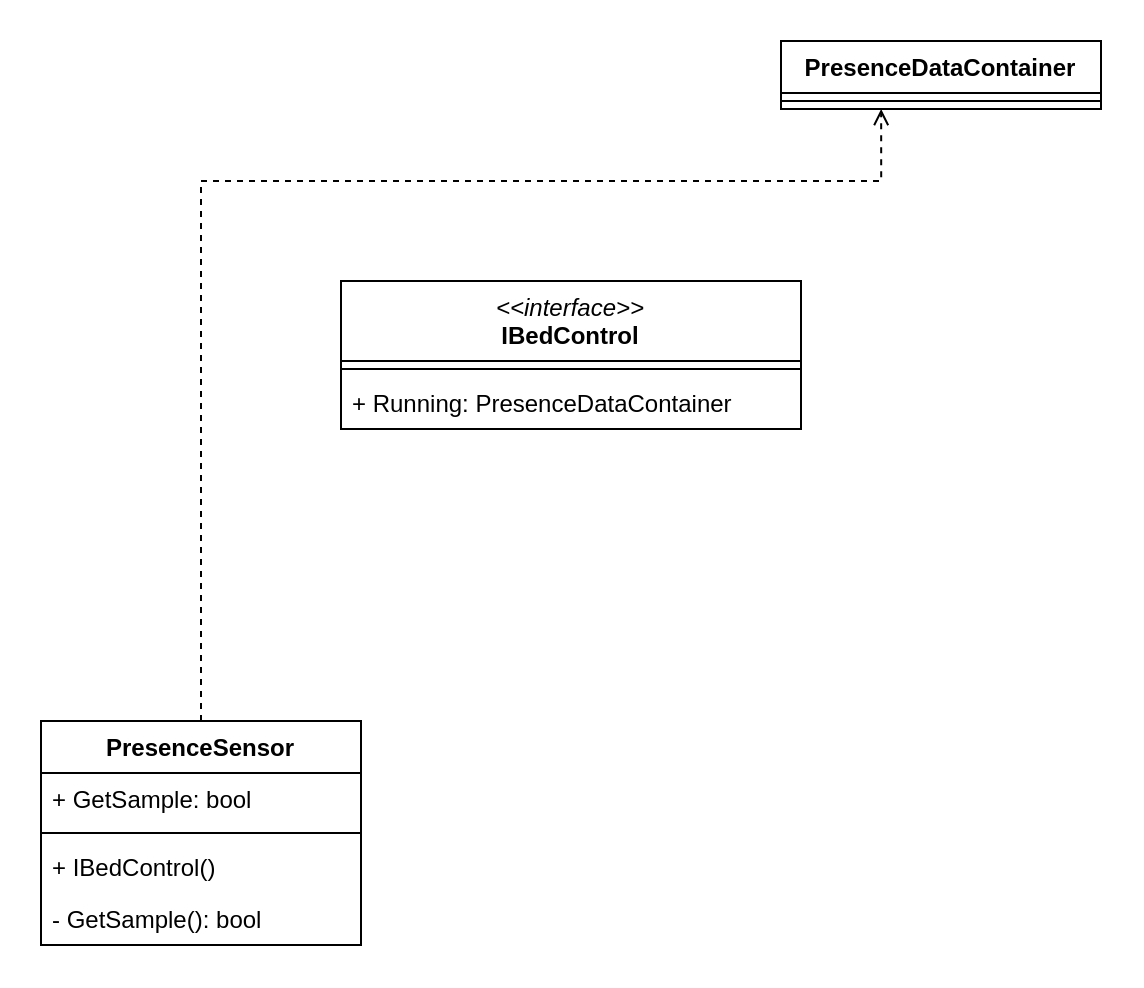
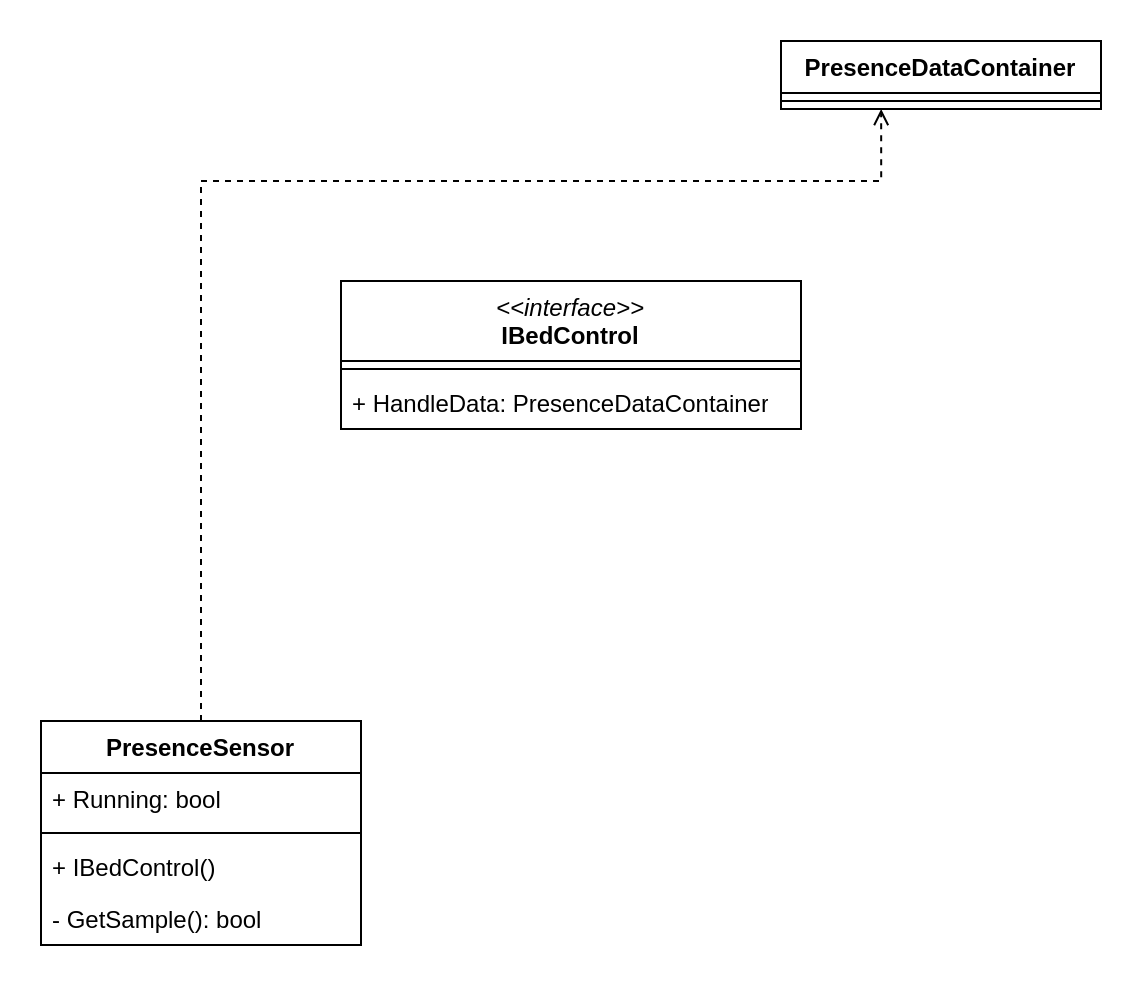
node "+ Running: PresenceDataContainer": label "+ Running: PresenceDataContainer" -> "+ HandleData: PresenceDataContainer"
node "+ GetSample: bool": label "+ GetSample: bool" -> "+ Running: bool"
